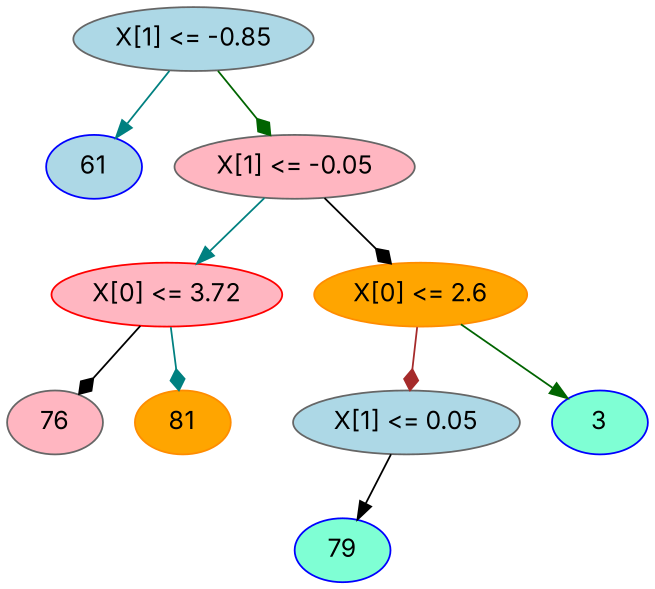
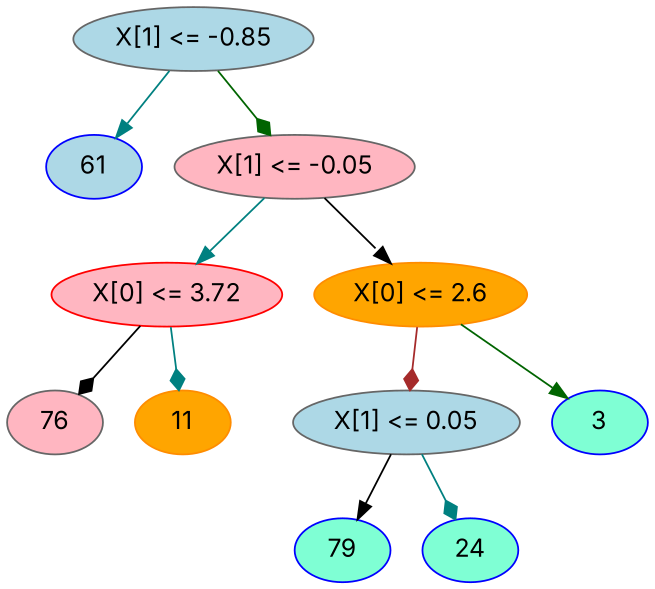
edge "X[1] <= -0.05" -> "X[0] <= 2.6": arrowhead diamond -> normal
node "81": label "81" -> "11"
node "24": added
